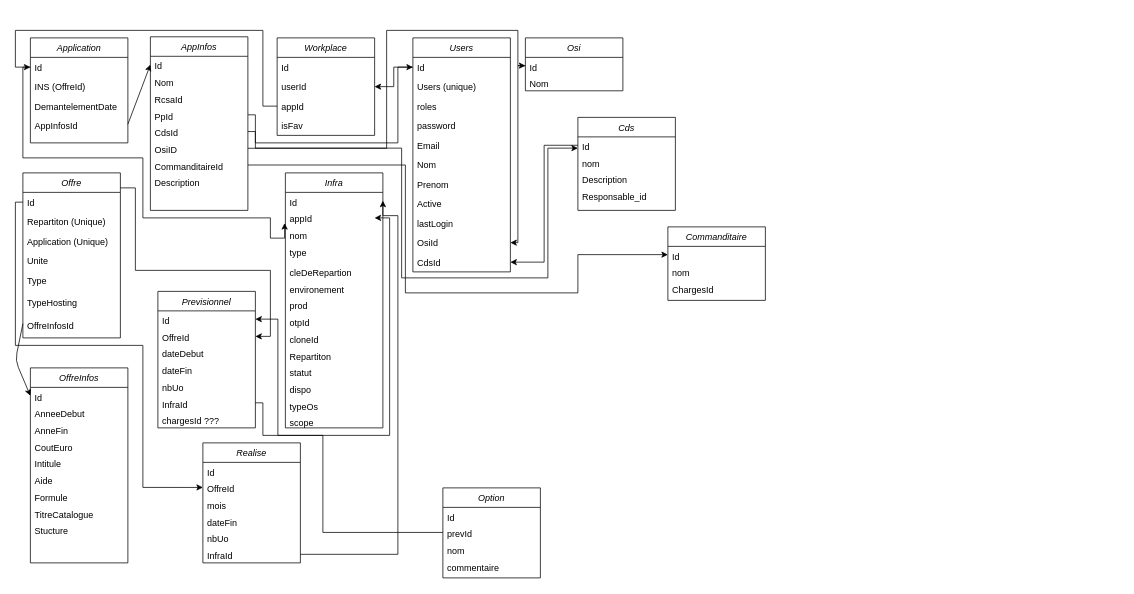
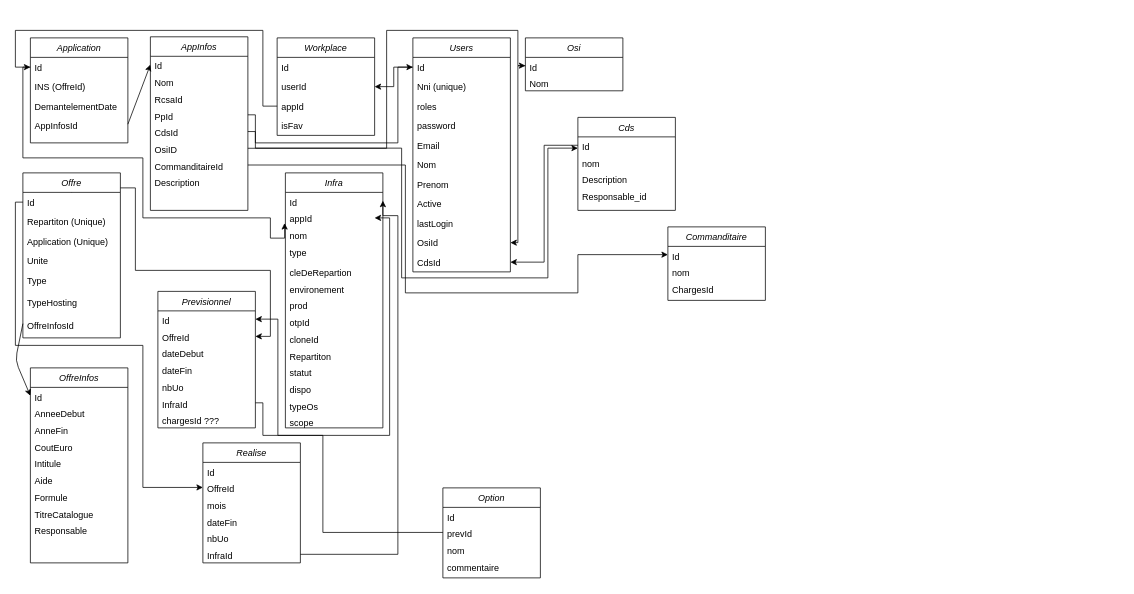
node "Users (unique)": label "Users (unique)" -> "Nni (unique)"
node "Stucture": label "Stucture" -> "Responsable"
